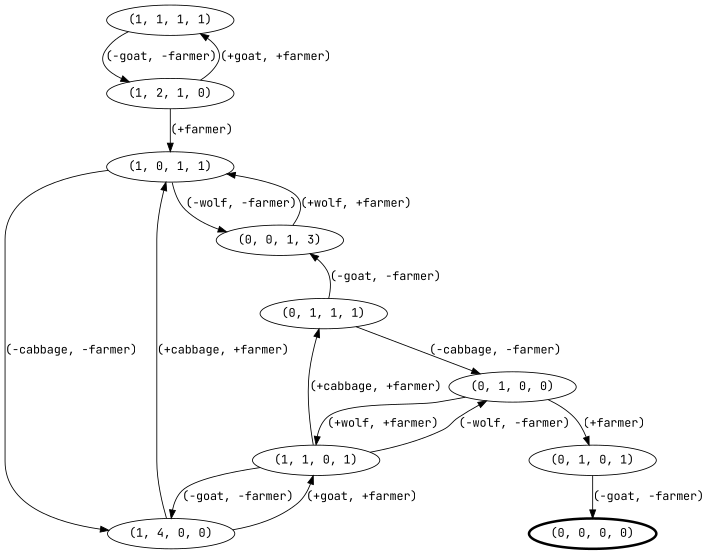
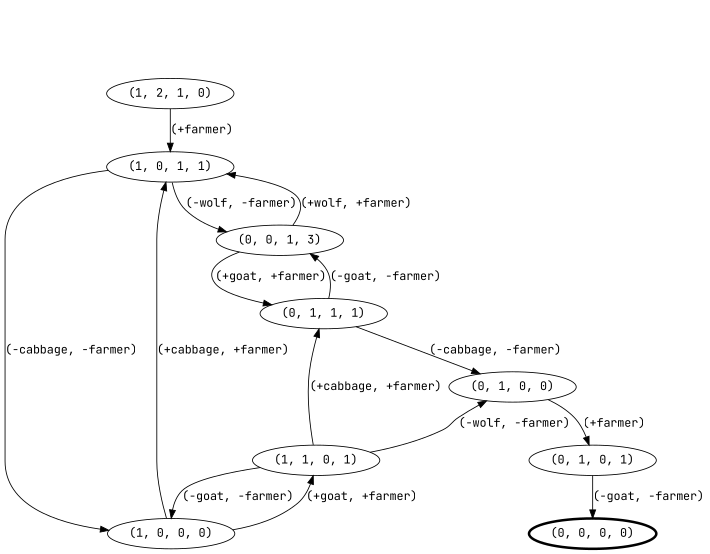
node "(1, 1, 1, 1)": removed
edge "(0, 0, 1, 3)" -> "(0, 1, 1, 1)": added, label "(+goat, +farmer)"
edge "(0, 1, 0, 0)" -> "(1, 1, 0, 1)": removed, label "(+wolf, +farmer)"
node "(1, 4, 0, 0)": label "(1, 4, 0, 0)" -> "(1, 0, 0, 0)"
